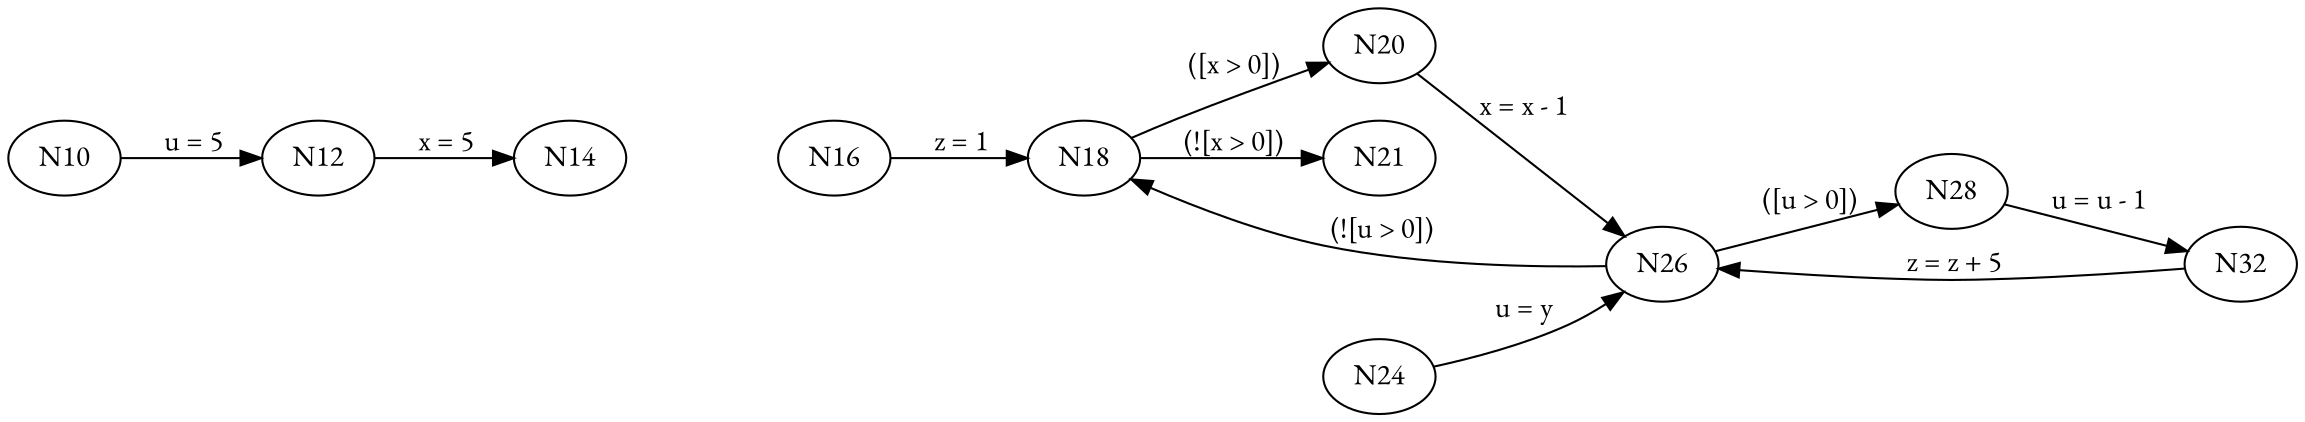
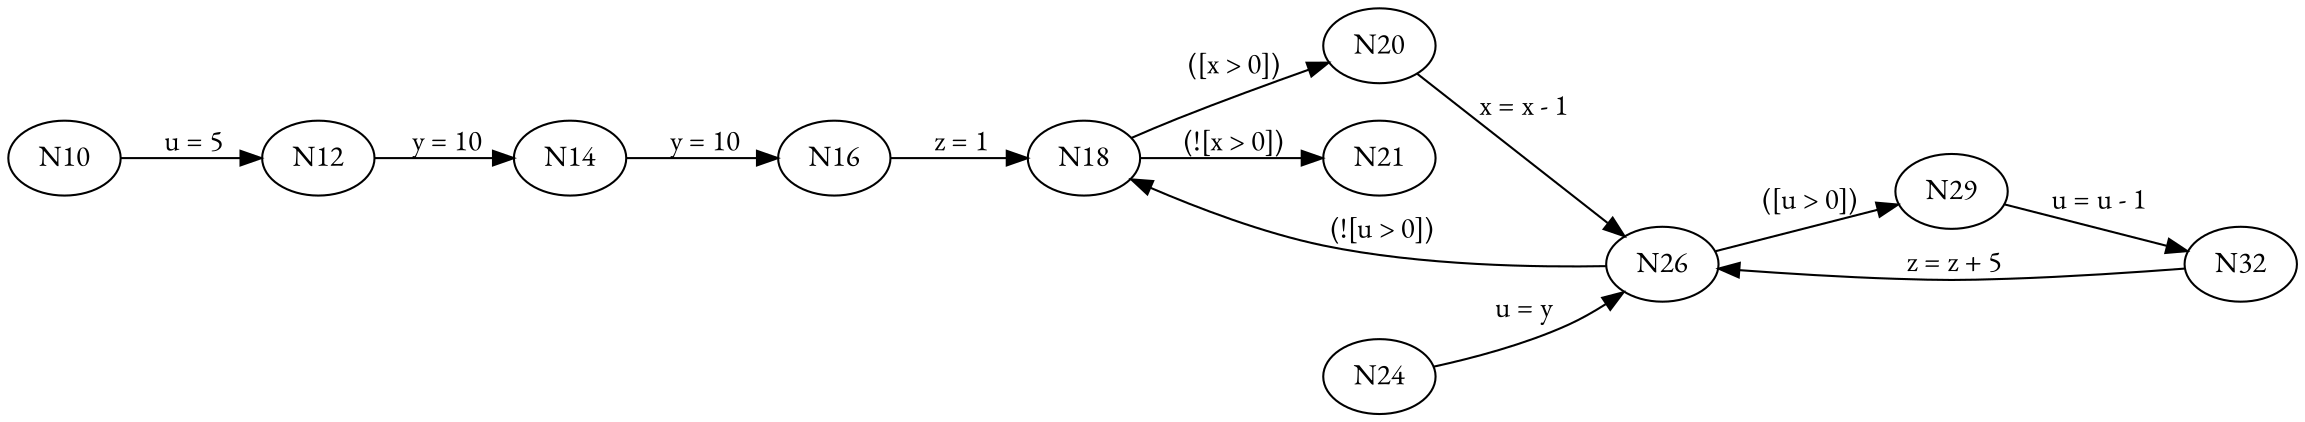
edge "N12" -> "N14": label " x = 5" -> " y = 10"
edge "N14" -> "N16": added, label "y = 10"
node "N28": label "N28" -> "N29"
